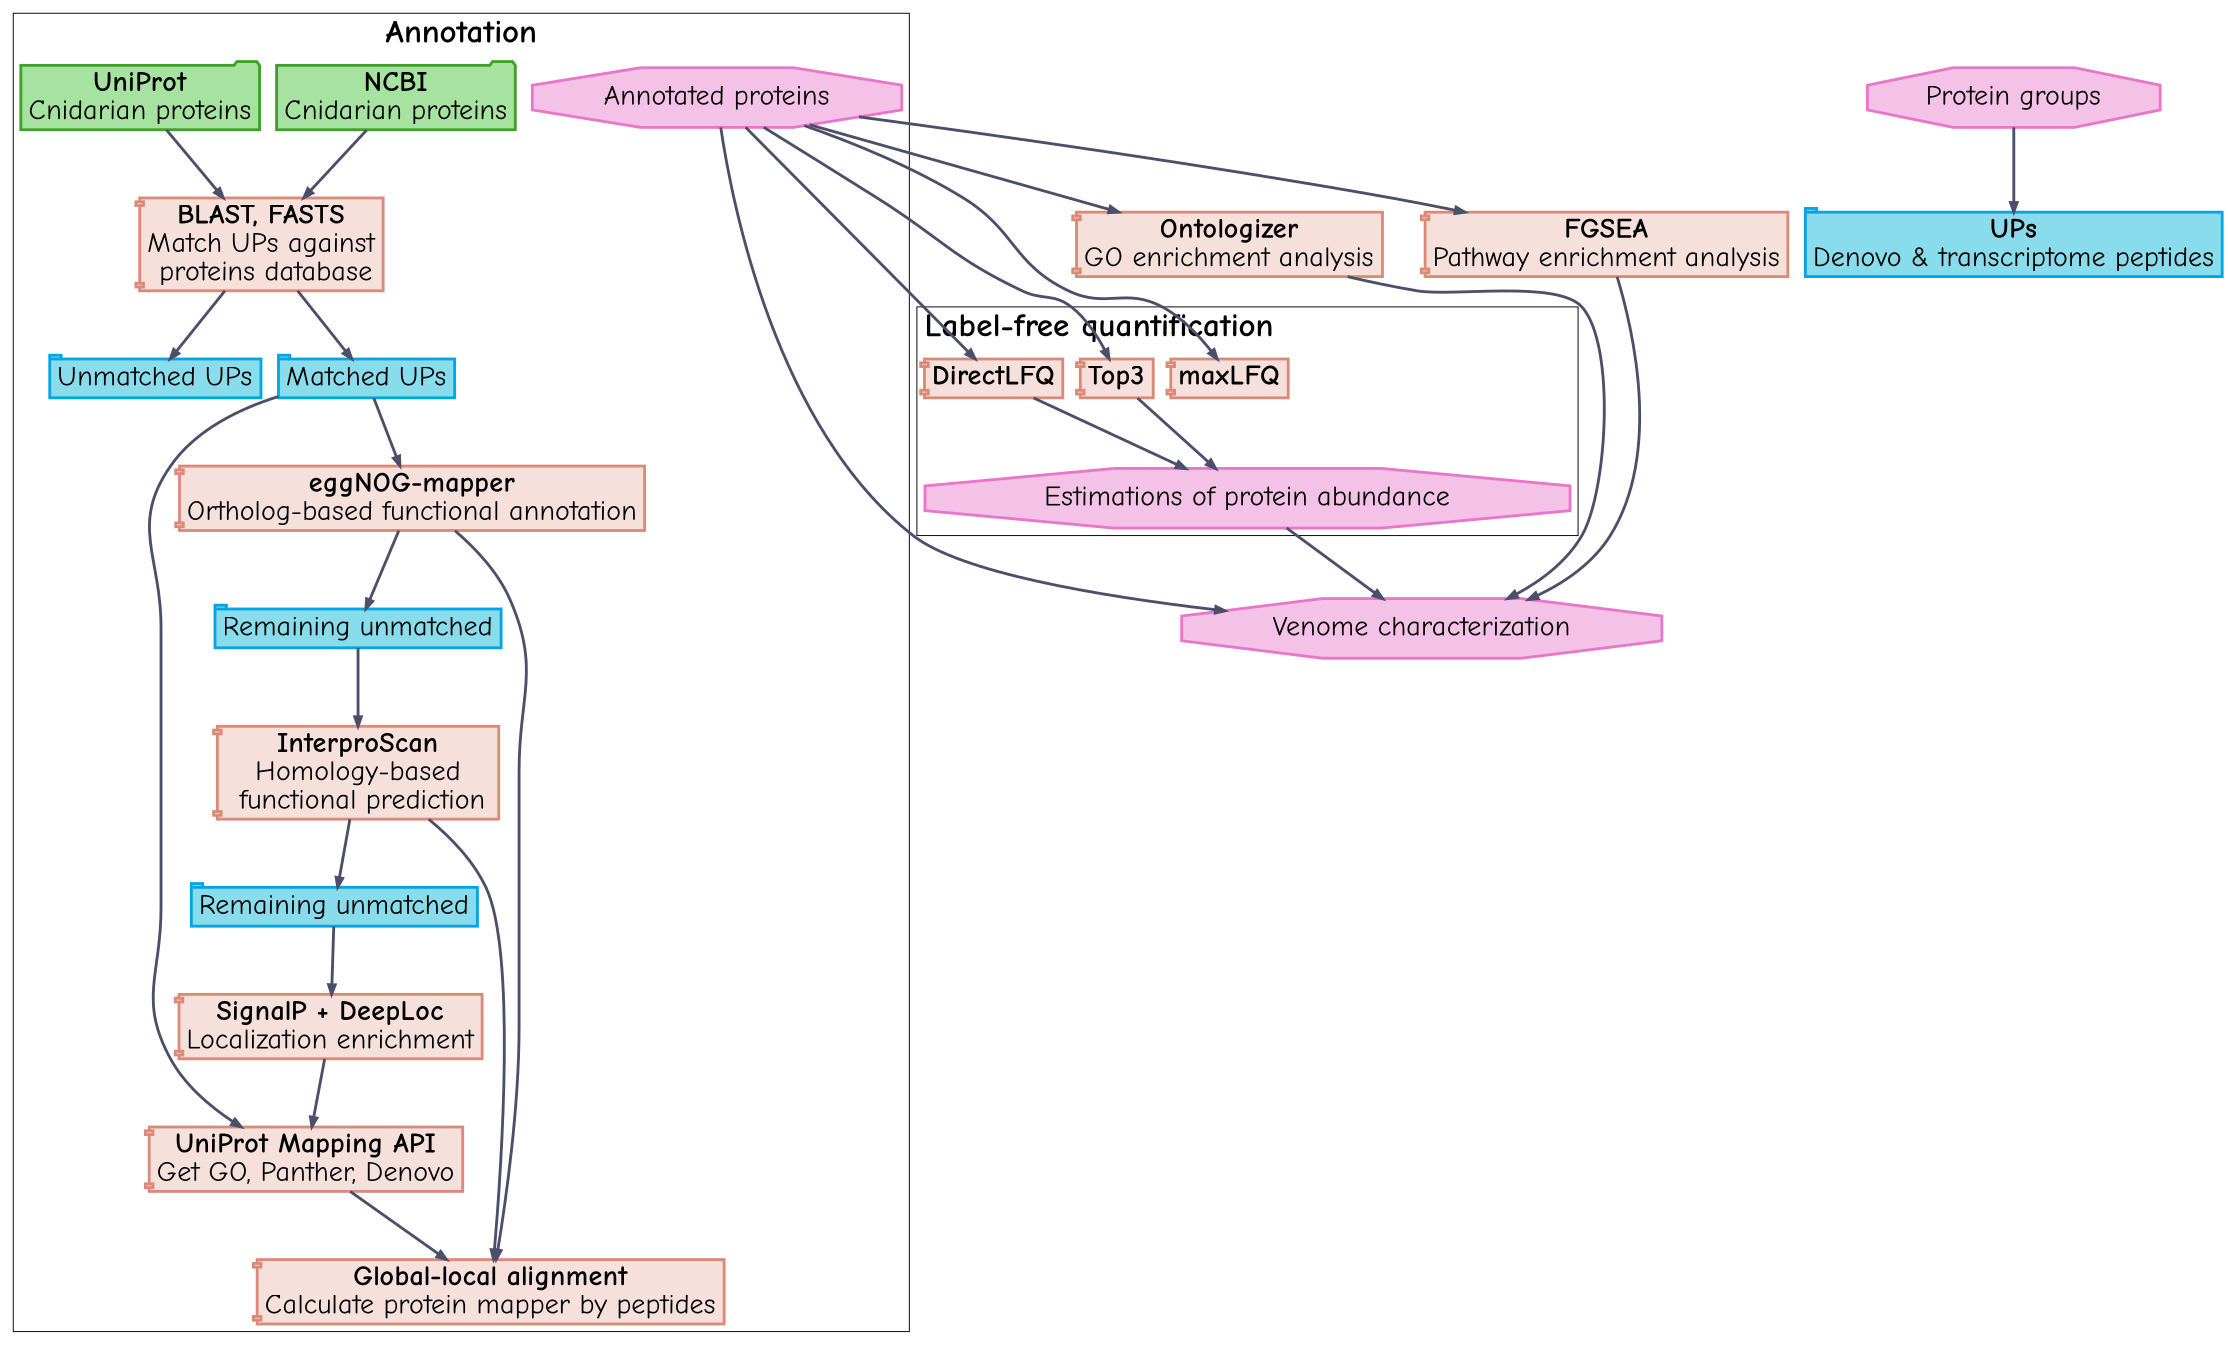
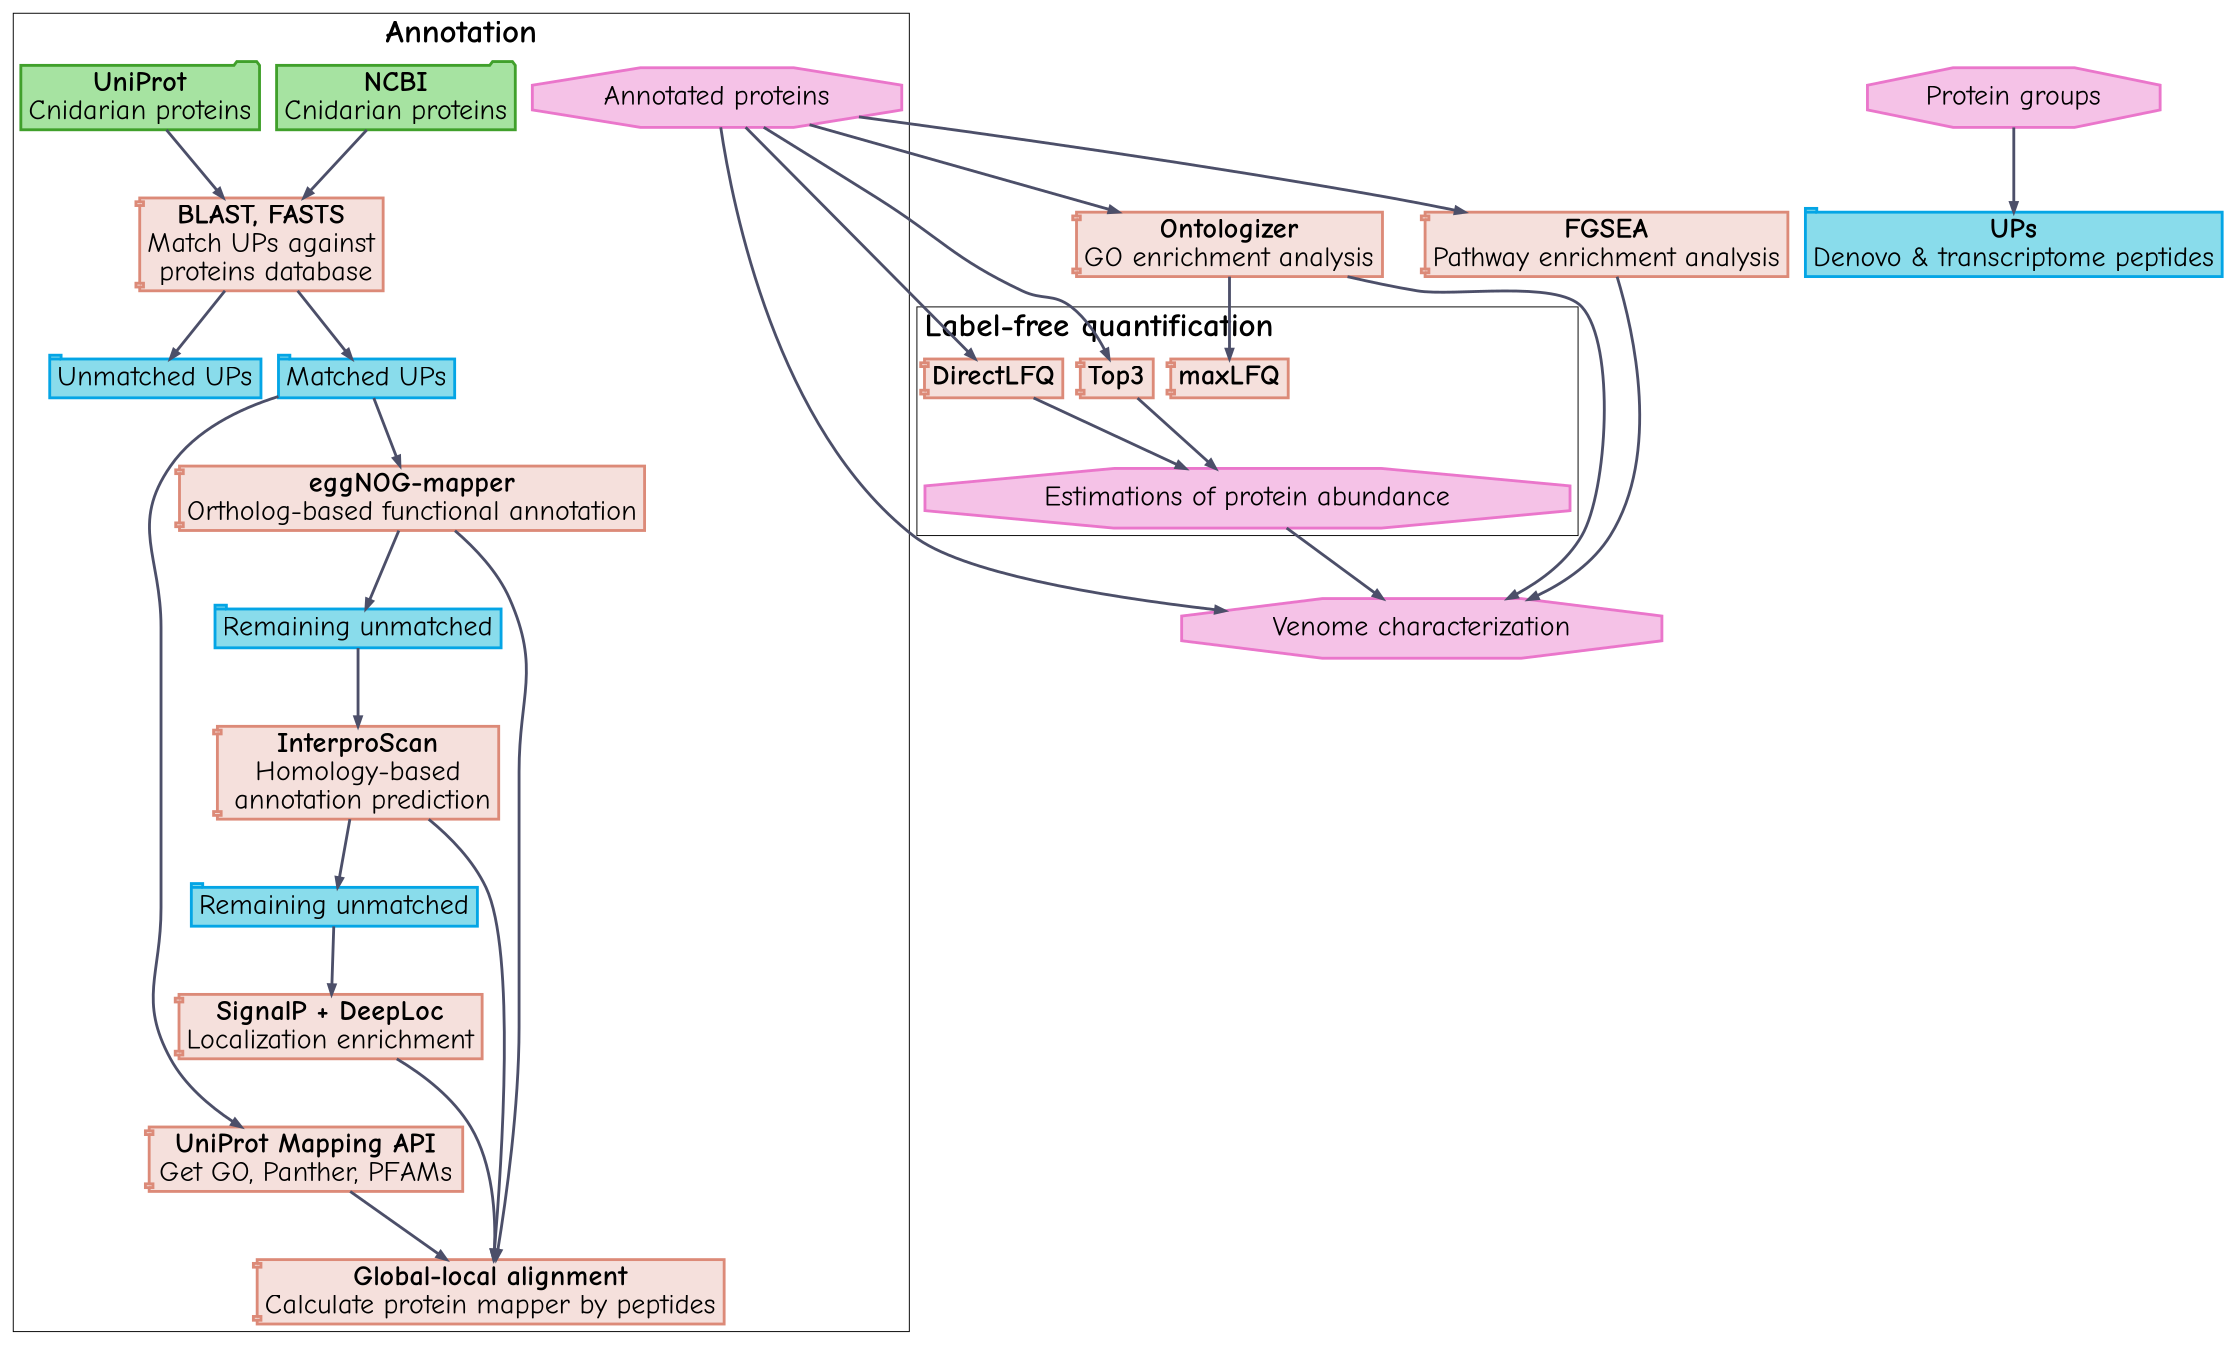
edge "Annotated proteins" -> "maxLFQ": now "Ontologizer" -> "maxLFQ"
node "InterproScan": text "functional prediction" -> "annotation prediction"
edge "SignalP + DeepLoc" -> "UniProt Mapping API": now "SignalP + DeepLoc" -> "Global-local alignment"
node "UniProt Mapping API": text "Get GO, Panther, Denovo" -> "Get GO, Panther, PFAMs"
